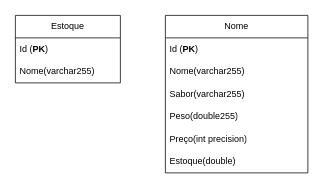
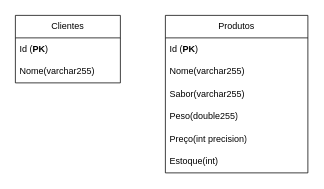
node "Estoque": label "Estoque" -> "Clientes"
node "Nome": label "Nome" -> "Produtos"
node "Estoque(double)": label "Estoque(double)" -> "Estoque(int)"
